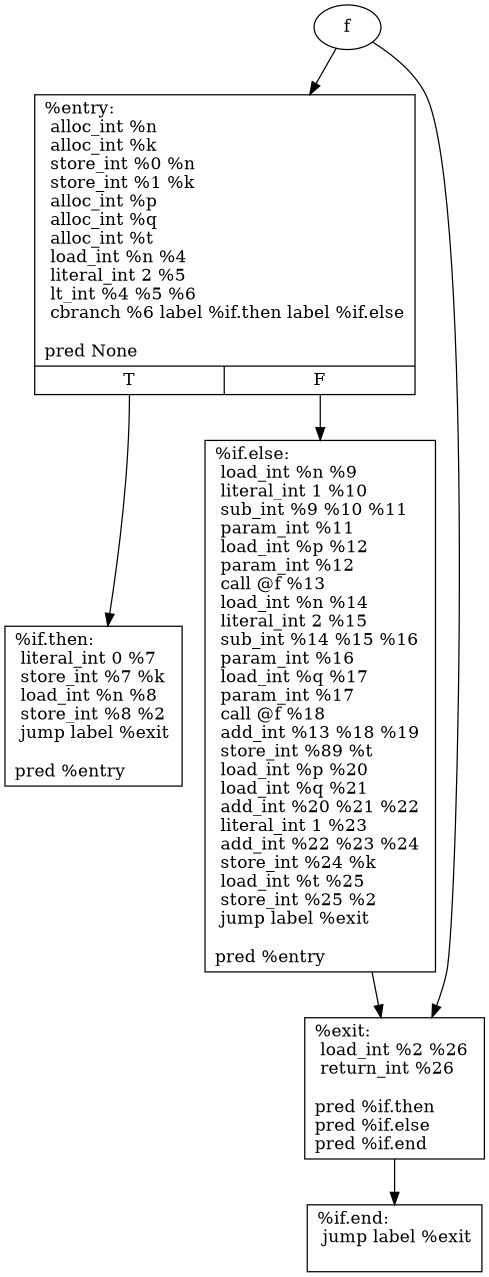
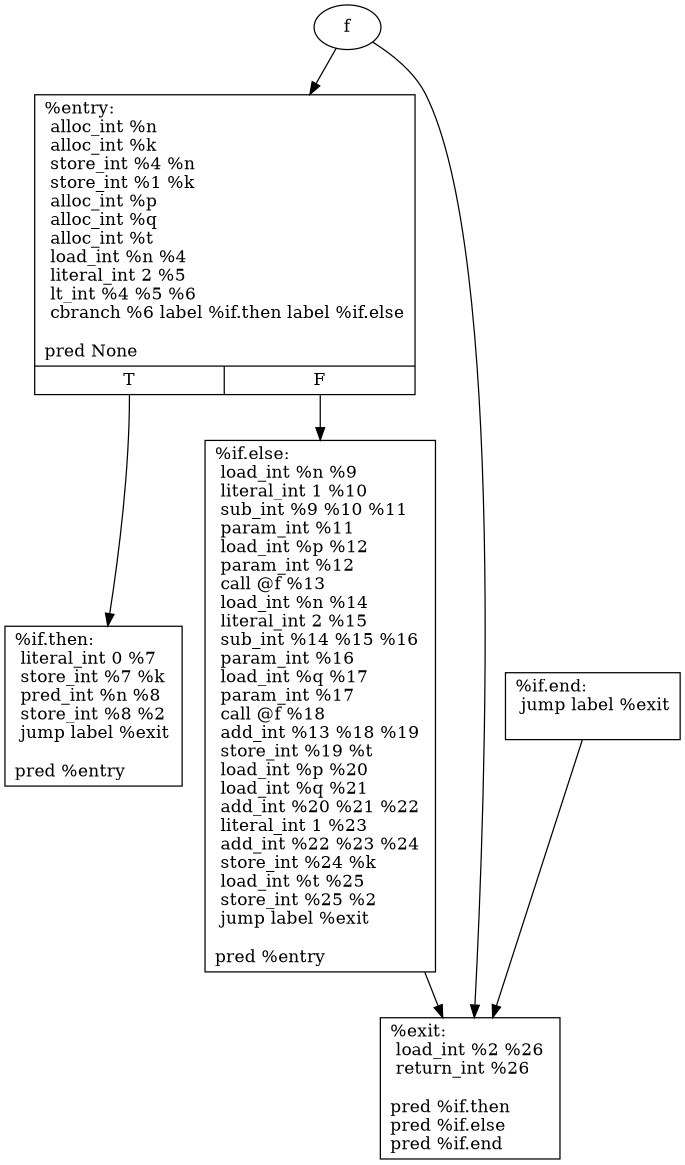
node "%entry:": text "store_int %0 %n" -> "store_int %4 %n"
node "%if.then:": text "load_int %n %8" -> "pred_int %n %8"
node "%if.else:": text "store_int %89 %t" -> "store_int %19 %t"
edge "%exit:" -> "%if.end:": reversed
